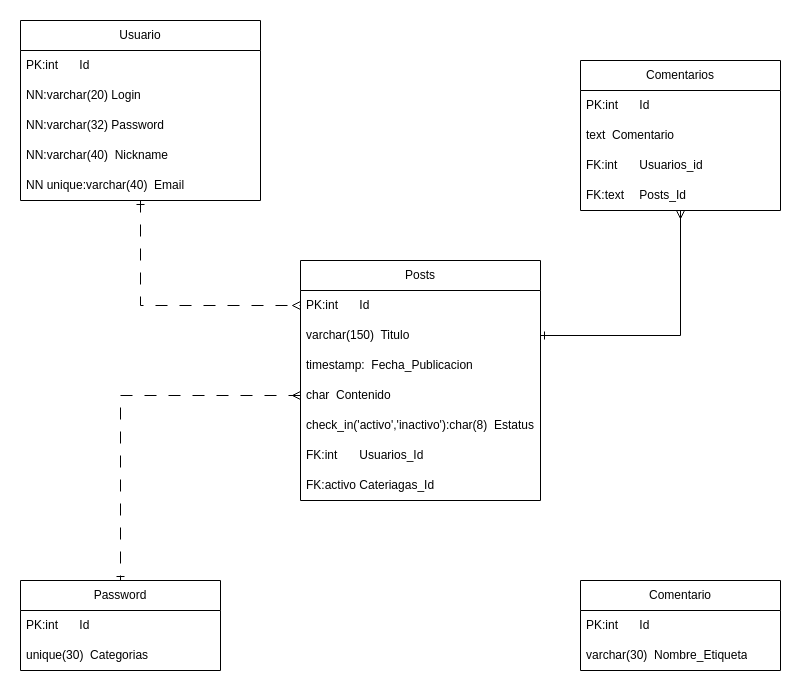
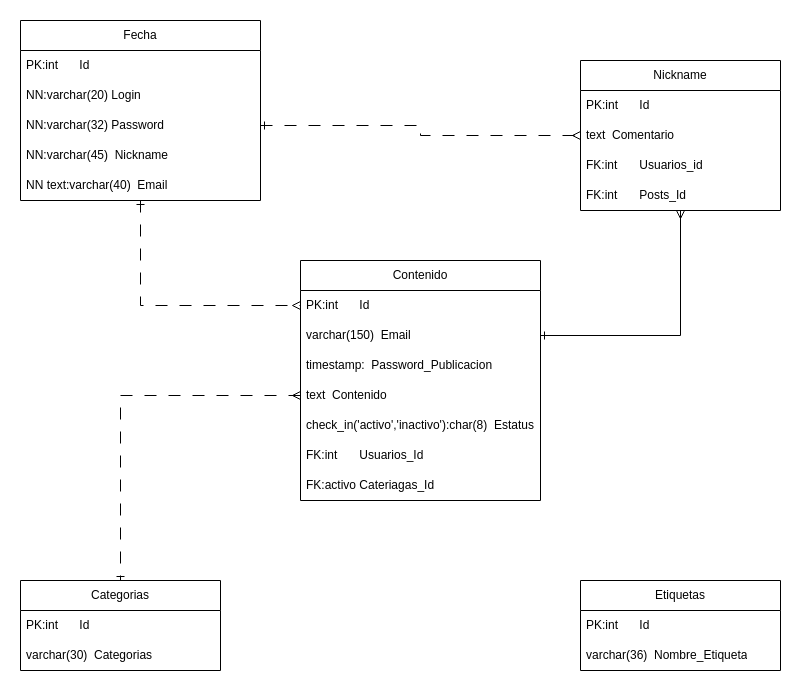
node "Usuario": label "Usuario" -> "Fecha"
node "Comentarios": label "Comentarios" -> "Nickname"
edge "NN:varchar(32) Password" -- "text Comentario": added
node "NN:varchar(40) Nickname": label "NN:varchar(40) Nickname" -> "NN:varchar(45) Nickname"
node "NN unique:varchar(40) Email": label "NN unique:varchar(40) Email" -> "NN text:varchar(40) Email"
node "FK:text Posts_Id": label "FK:text Posts_Id" -> "FK:int Posts_Id"
node "Posts": label "Posts" -> "Contenido"
node "varchar(150) Titulo": label "varchar(150) Titulo" -> "varchar(150) Email"
node "timestamp: Fecha_Publicacion": label "timestamp: Fecha_Publicacion" -> "timestamp: Password_Publicacion"
node "char Contenido": label "char Contenido" -> "text Contenido"
node "Password": label "Password" -> "Categorias"
node "Comentario": label "Comentario" -> "Etiquetas"
node "unique(30) Categorias": label "unique(30) Categorias" -> "varchar(30) Categorias"
node "varchar(30) Nombre_Etiqueta": label "varchar(30) Nombre_Etiqueta" -> "varchar(36) Nombre_Etiqueta"
